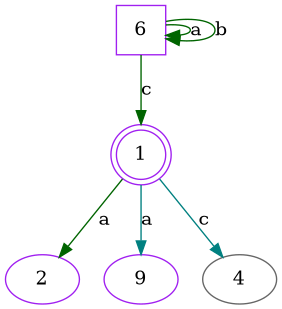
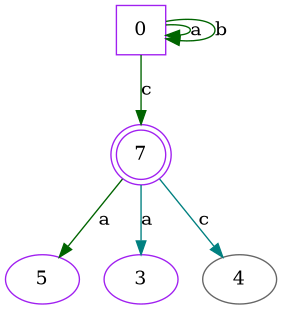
node "6": label "6" -> "0"
node "1": label "1" -> "7"
node "2": label "2" -> "5"
node "9": label "9" -> "3"
